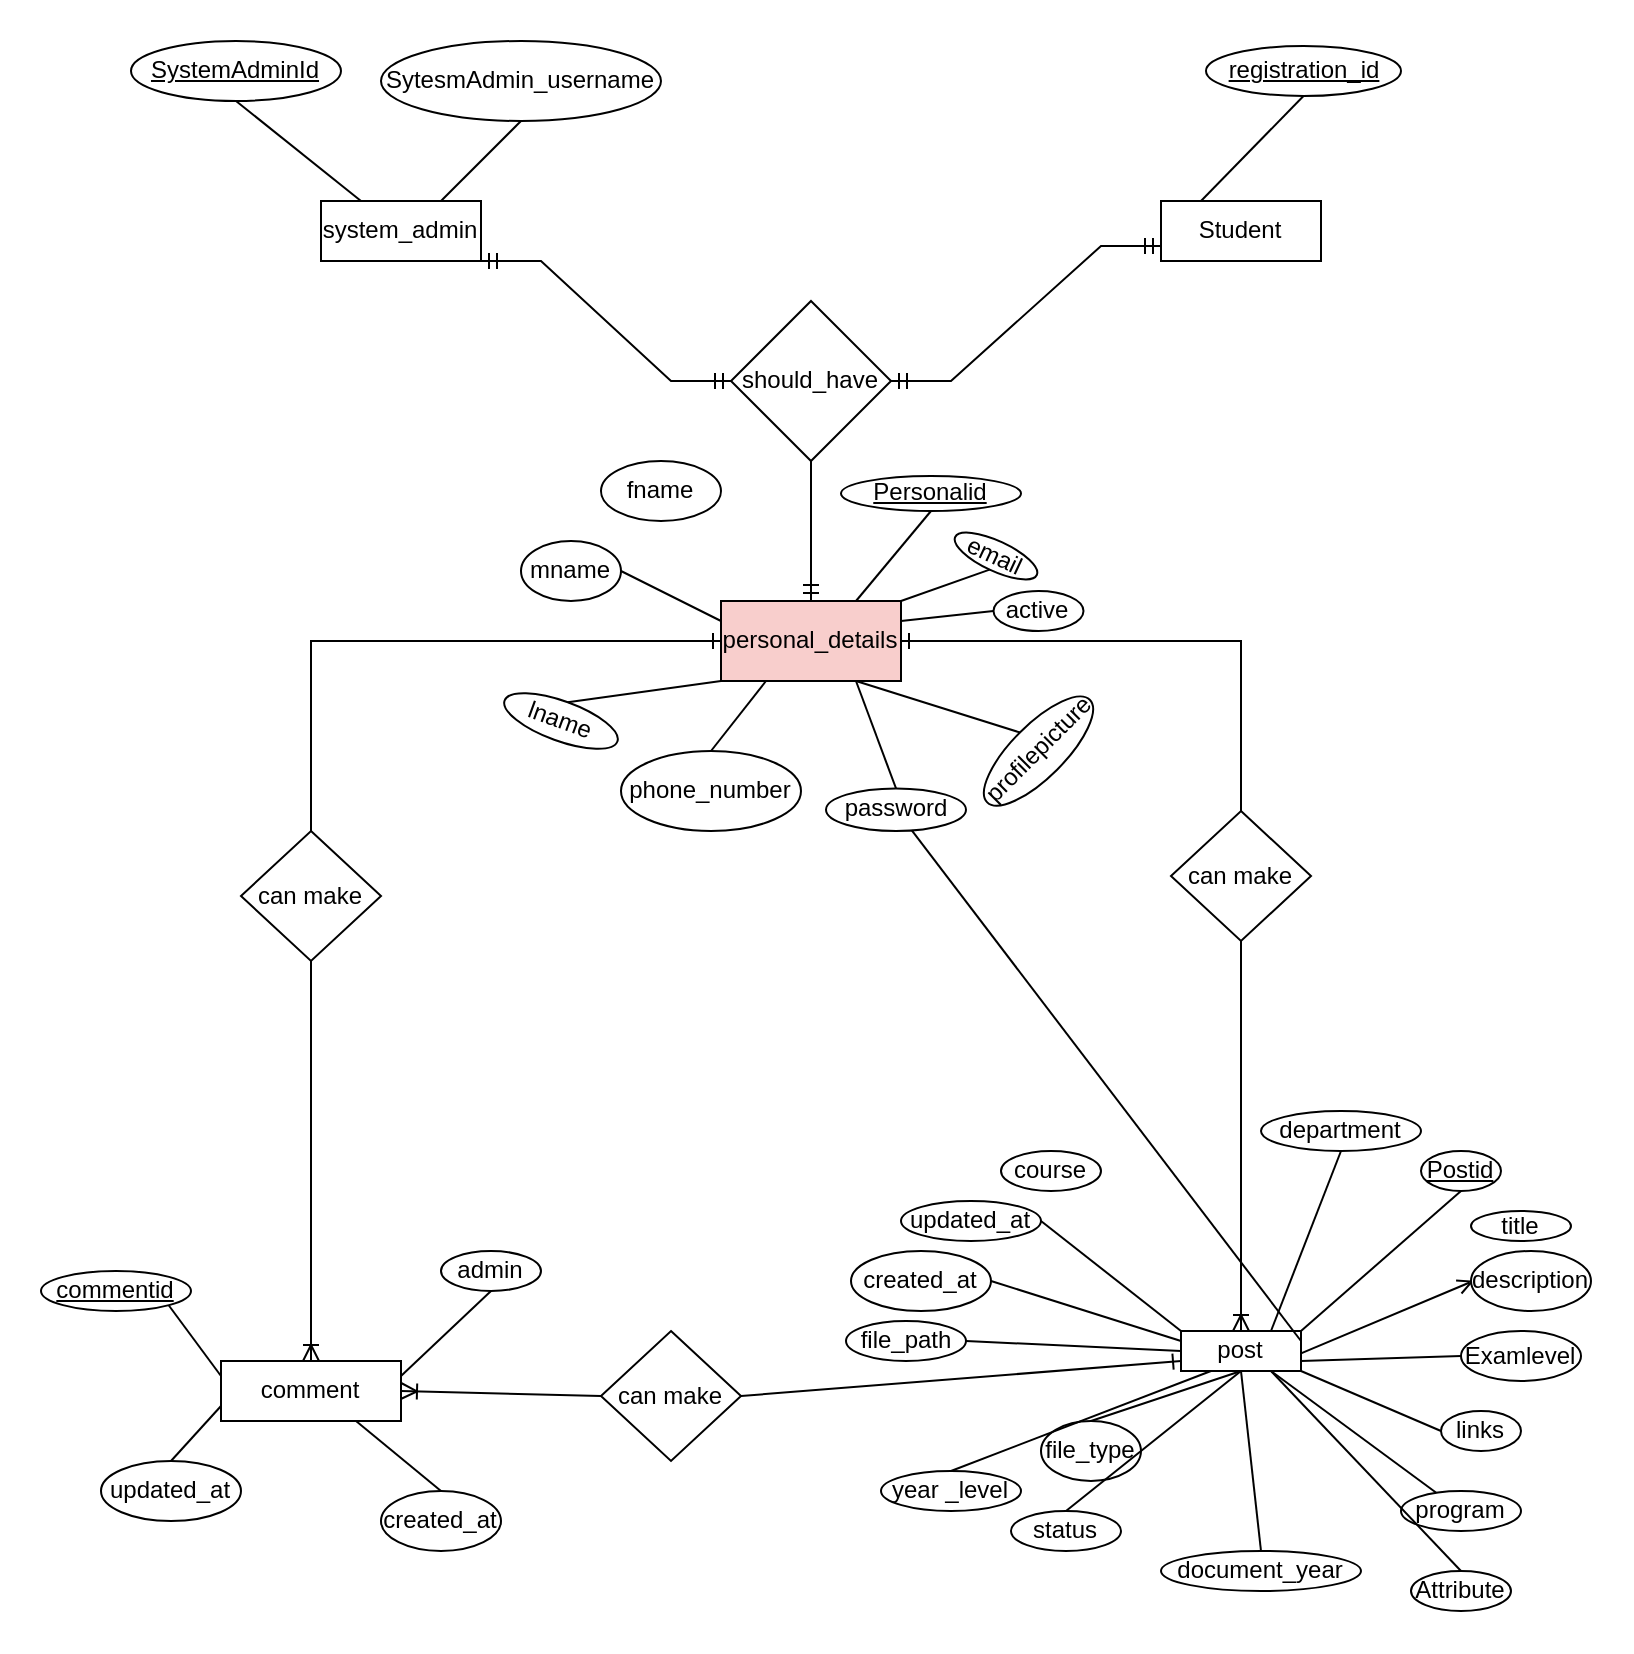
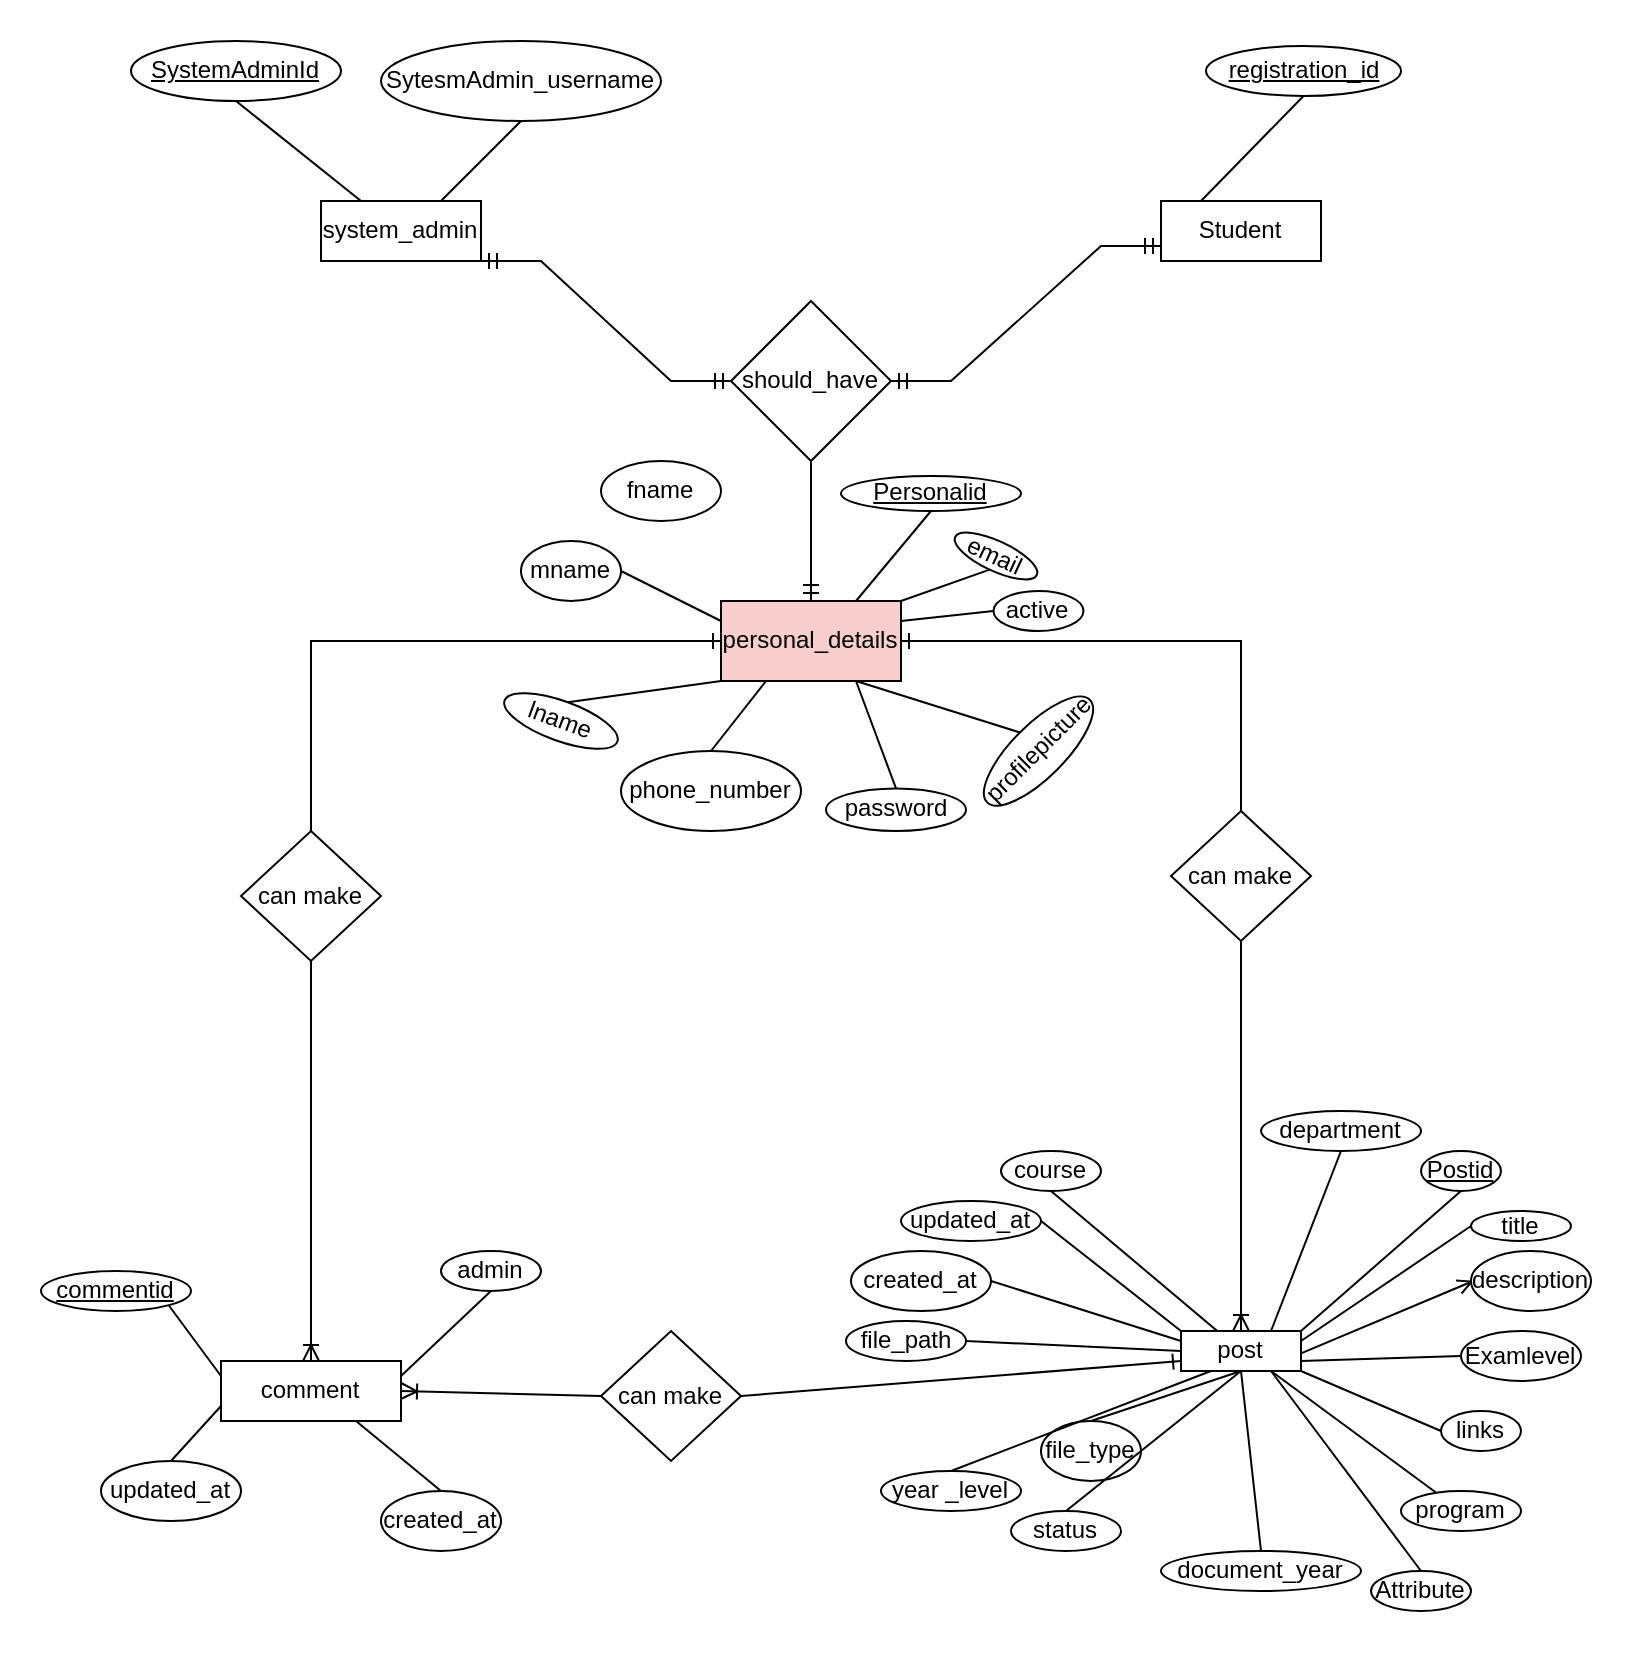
edge "password" -- "post": now "title" -- "post"
edge "course" -- "post": added
node "Attribute": moved (1461, 1591) -> (1421, 1591)
